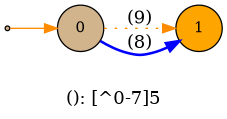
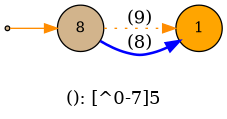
node "0": label "0" -> "8"
